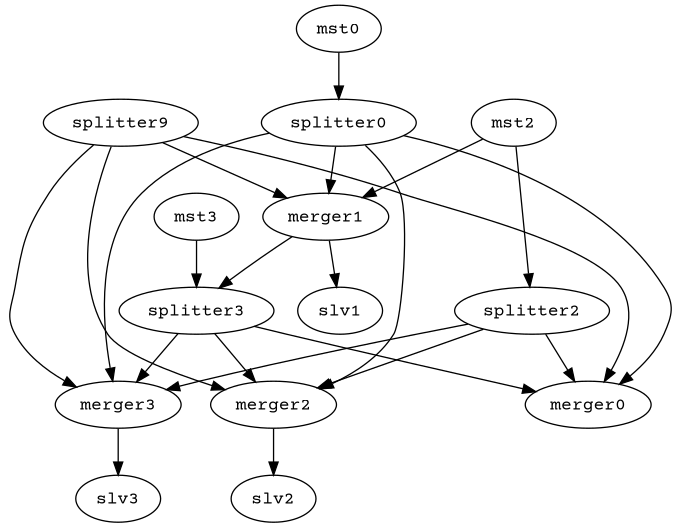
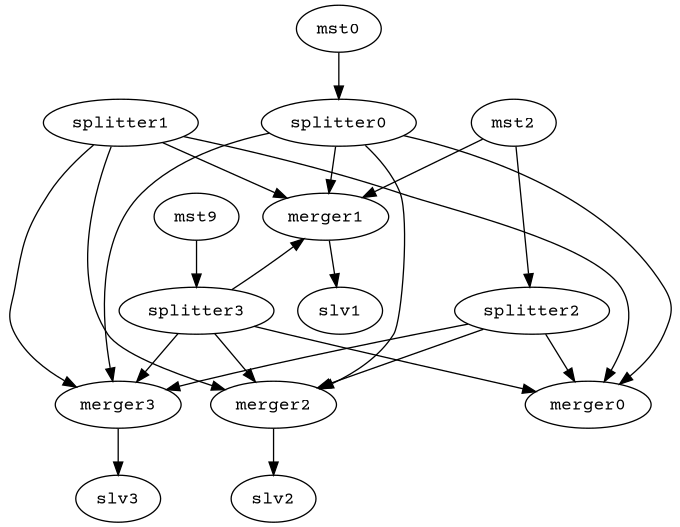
node "splitter9": label "splitter9" -> "splitter1"
node "mst3": label "mst3" -> "mst9"
edge "merger1" -> "splitter3": reversed
